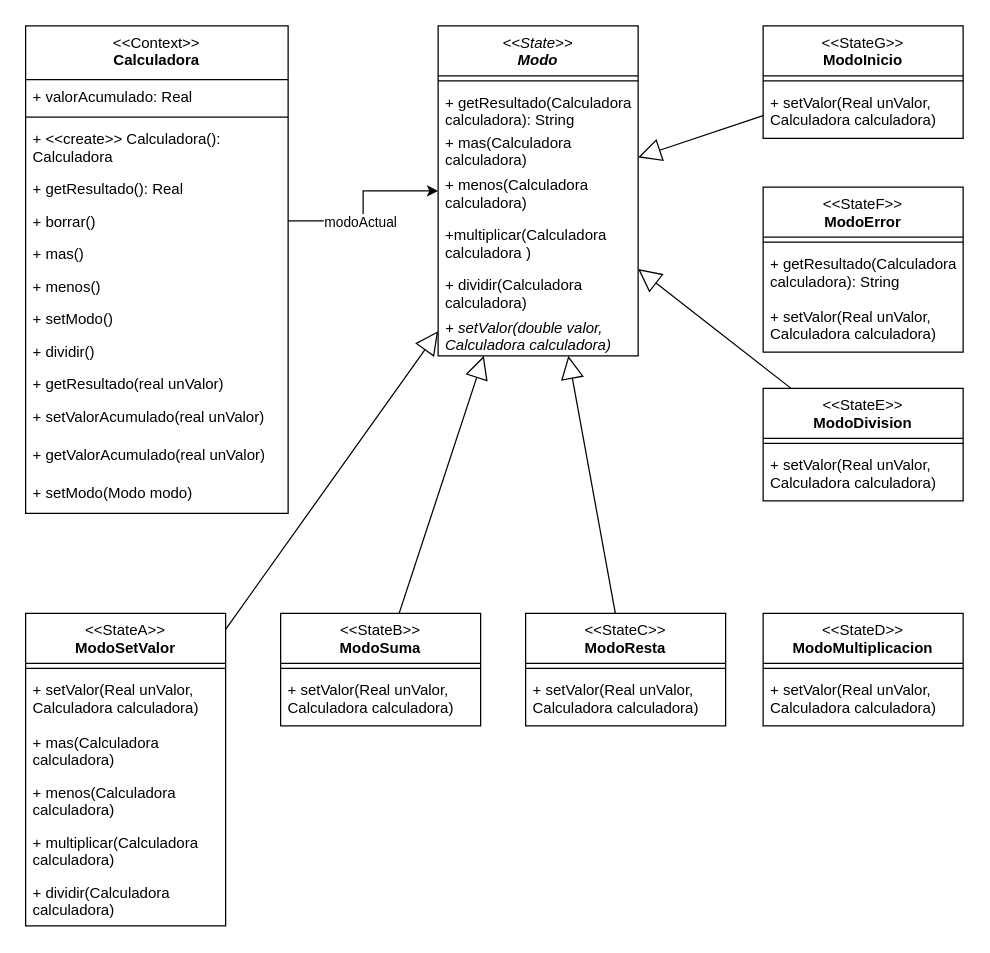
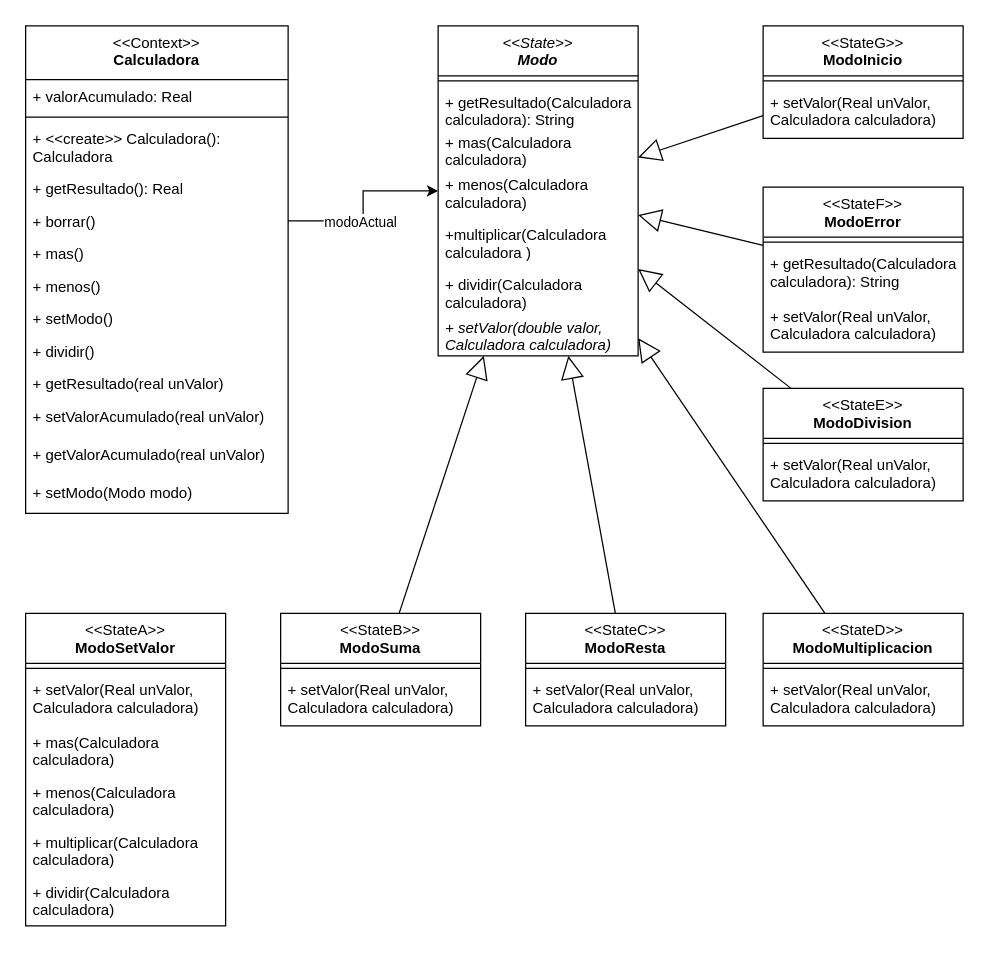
edge "<<StateF>> ModoError" -> "<<State>> Modo": added
edge "<<StateD>> ModoMultiplicacion" -> "<<State>> Modo": added
edge "<<StateA>> ModoSetValor" -> "<<State>> Modo": removed
